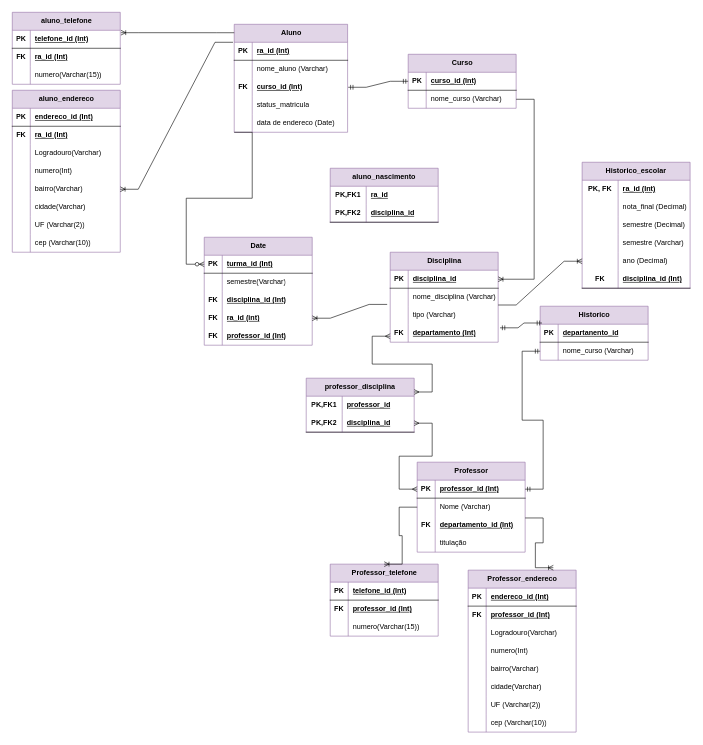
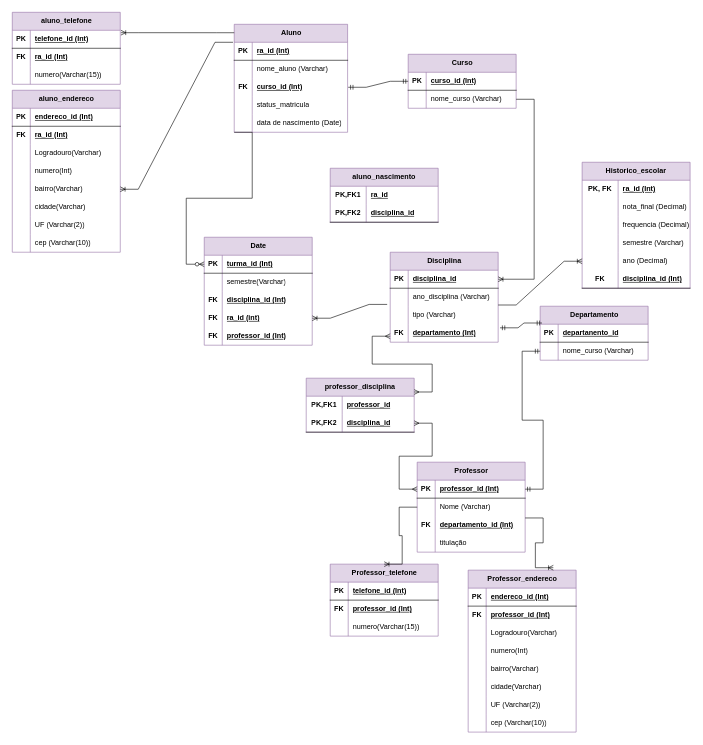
node "data de endereco (Date)": label "data de endereco (Date)" -> "data de nascimento (Date)"
node "semestre (Decimal)": label "semestre (Decimal)" -> "frequencia (Decimal)"
node "nome_disciplina (Varchar)": label "nome_disciplina (Varchar)" -> "ano_disciplina (Varchar)"
node "Historico": label "Historico" -> "Departamento"
